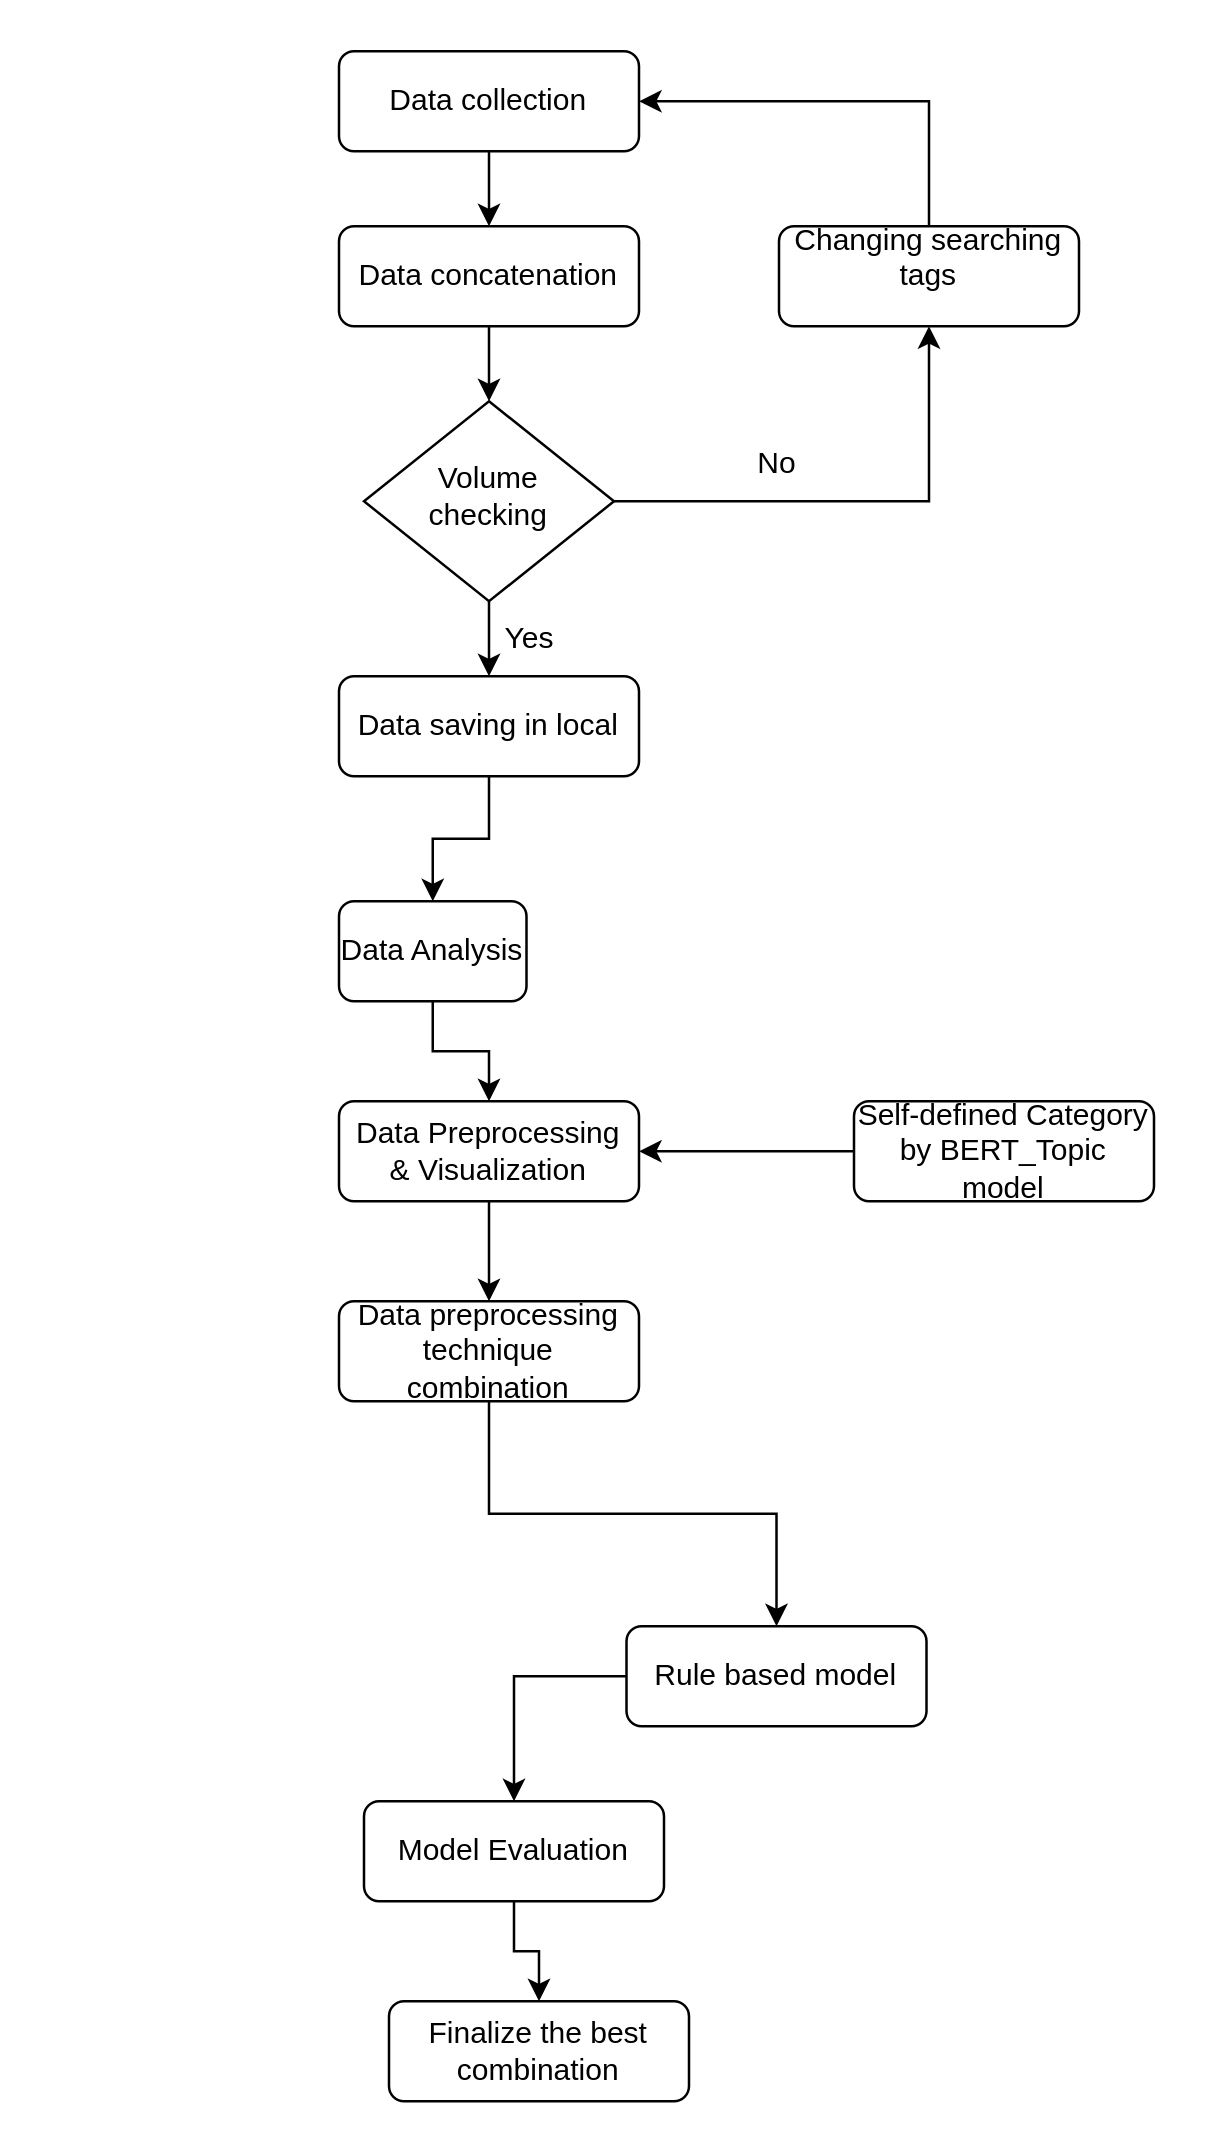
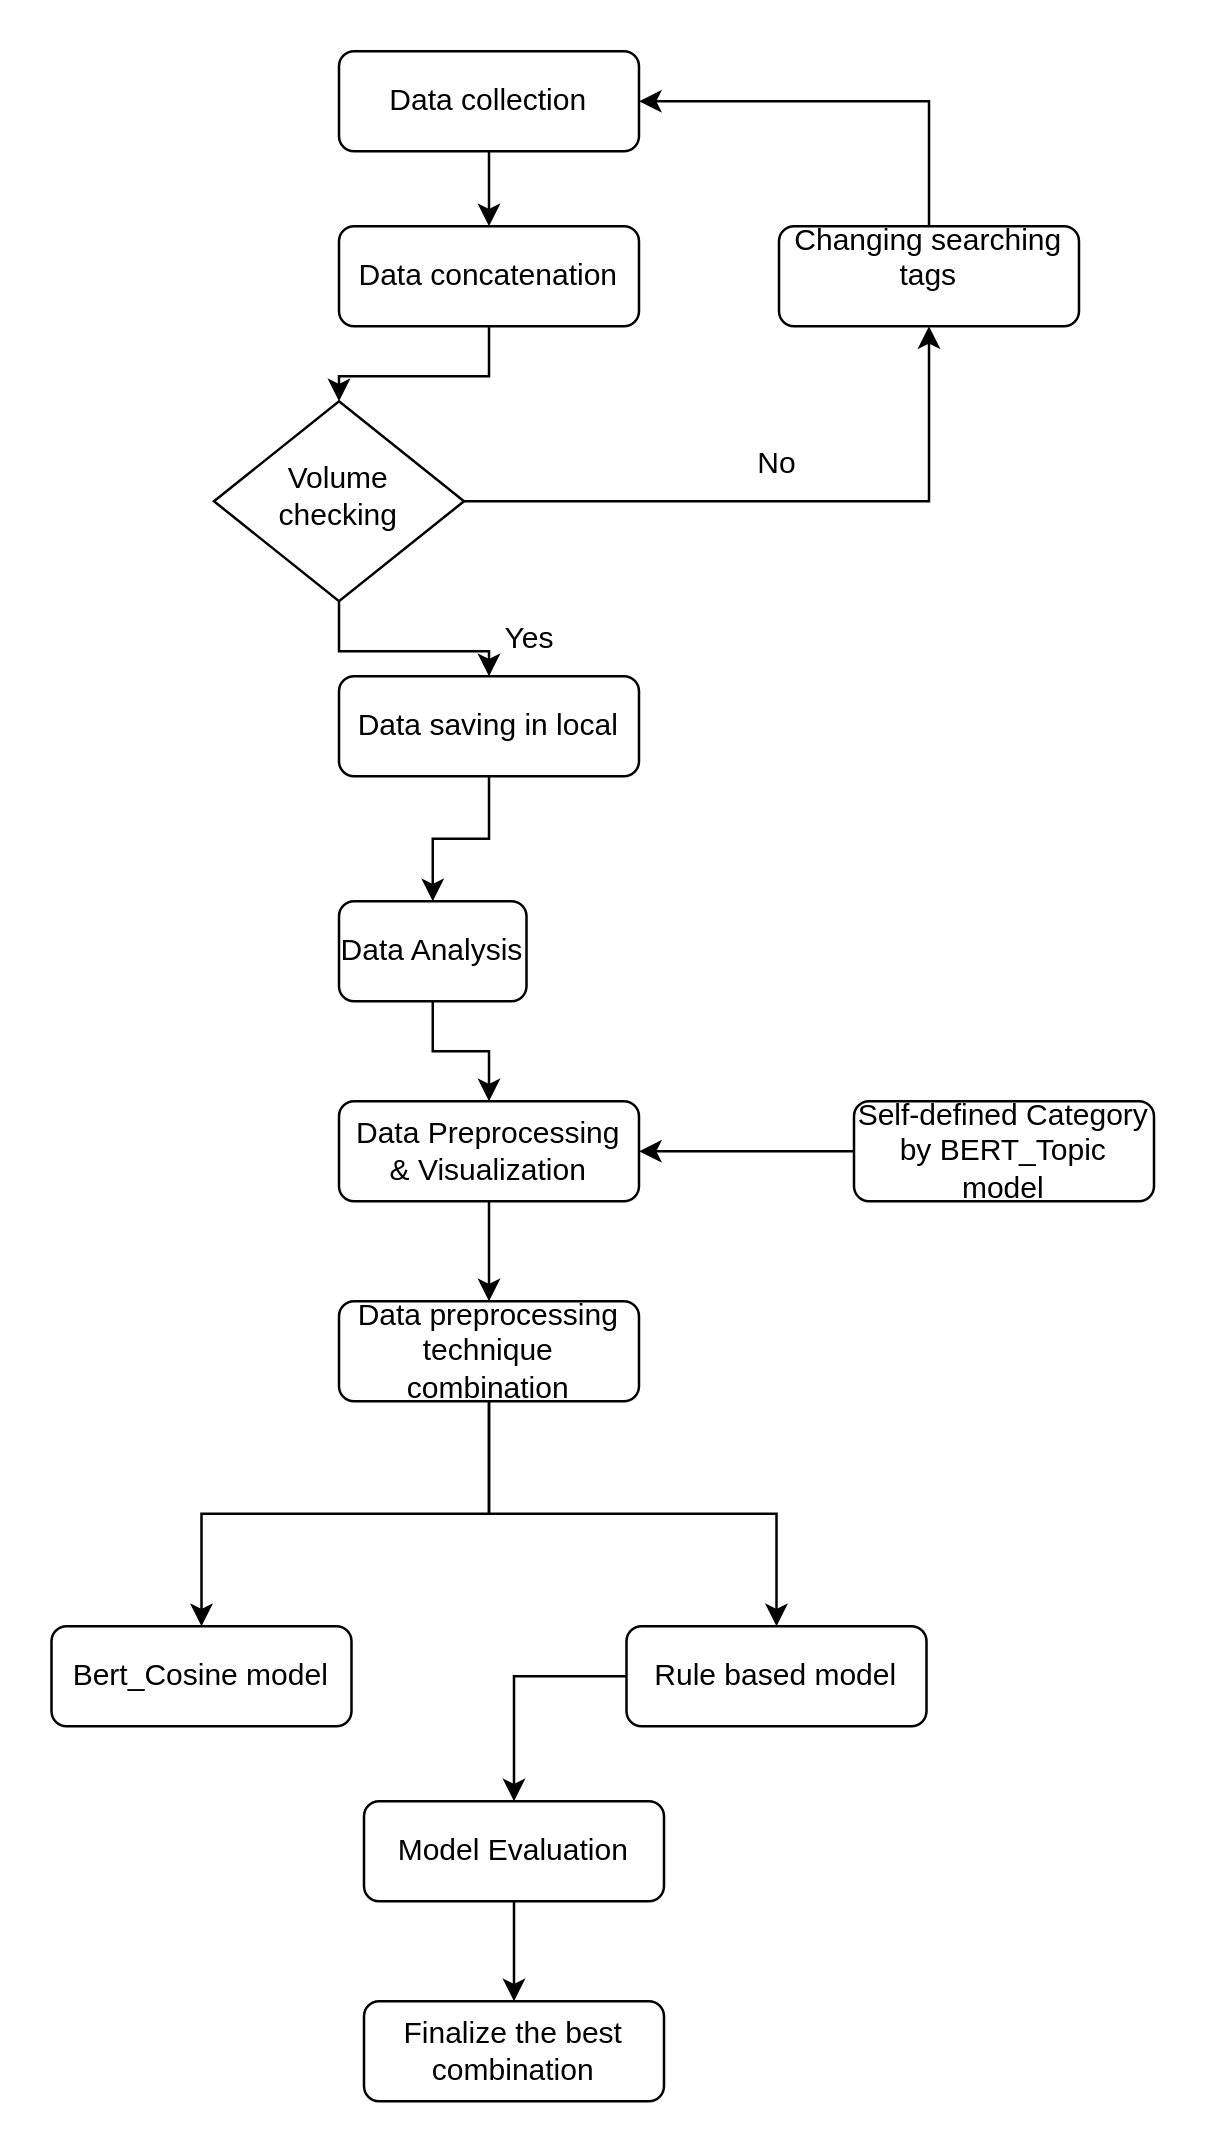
node "Volume checking": moved (489, 501) -> (339, 501)
edge "Data preprocessing technique combination" -> "Bert_Cosine model": added
node "Bert_Cosine model": added
node "Finalize the best combination": moved (539, 2051) -> (514, 2051)
